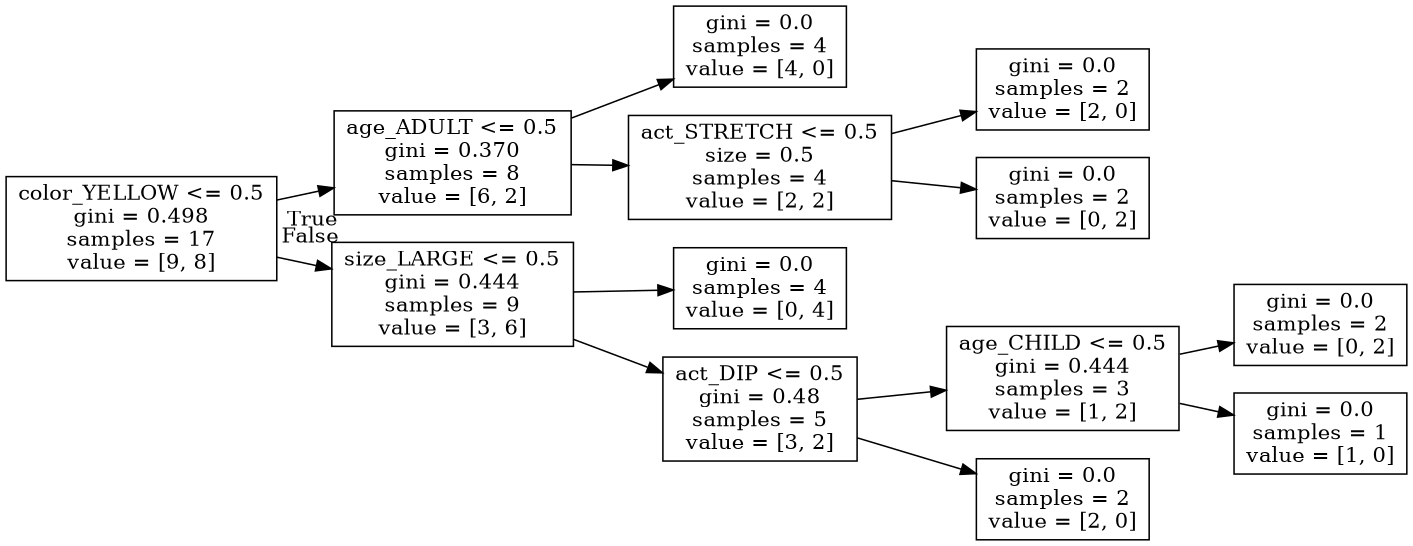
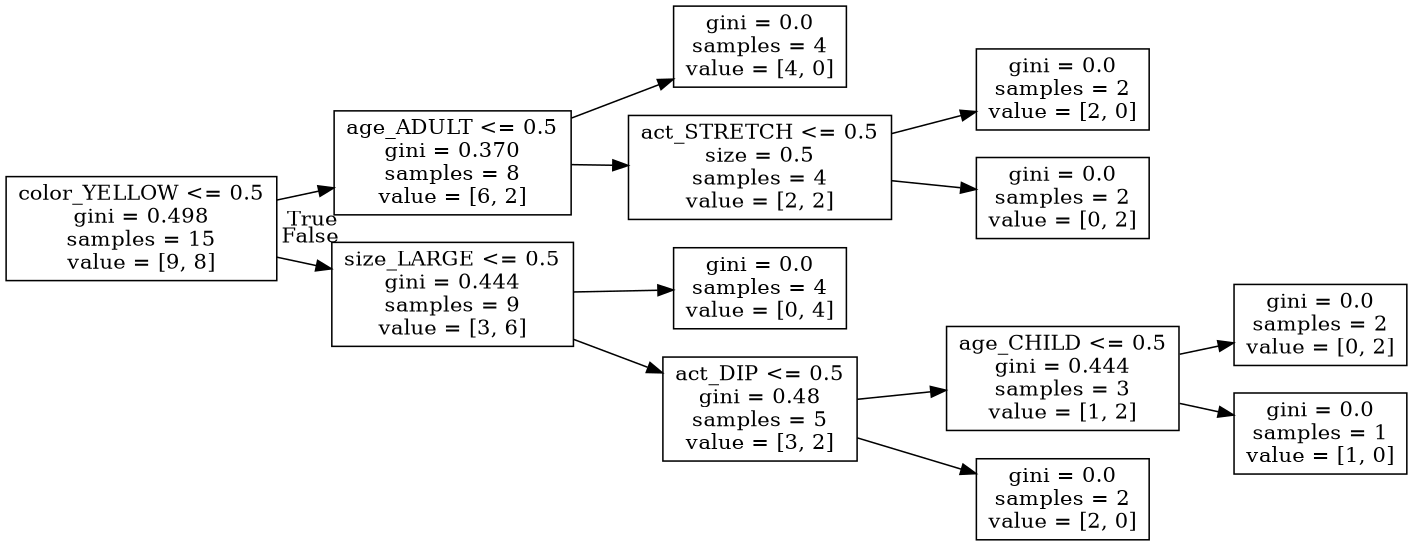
node "color_YELLOW <= 0.5 gini = 0.498 samples = 17 value = [9, 8]": label "color_YELLOW <= 0.5 gini = 0.498 samples = 17 value = [9, 8]" -> "color_YELLOW <= 0.5 gini = 0.498 samples = 15 value = [9, 8]"
